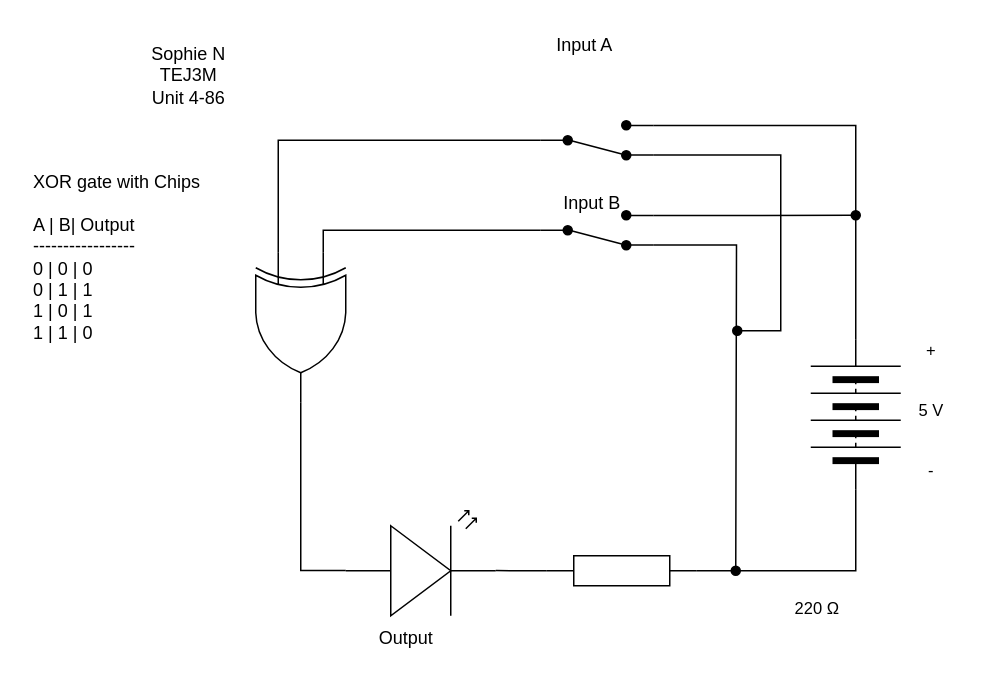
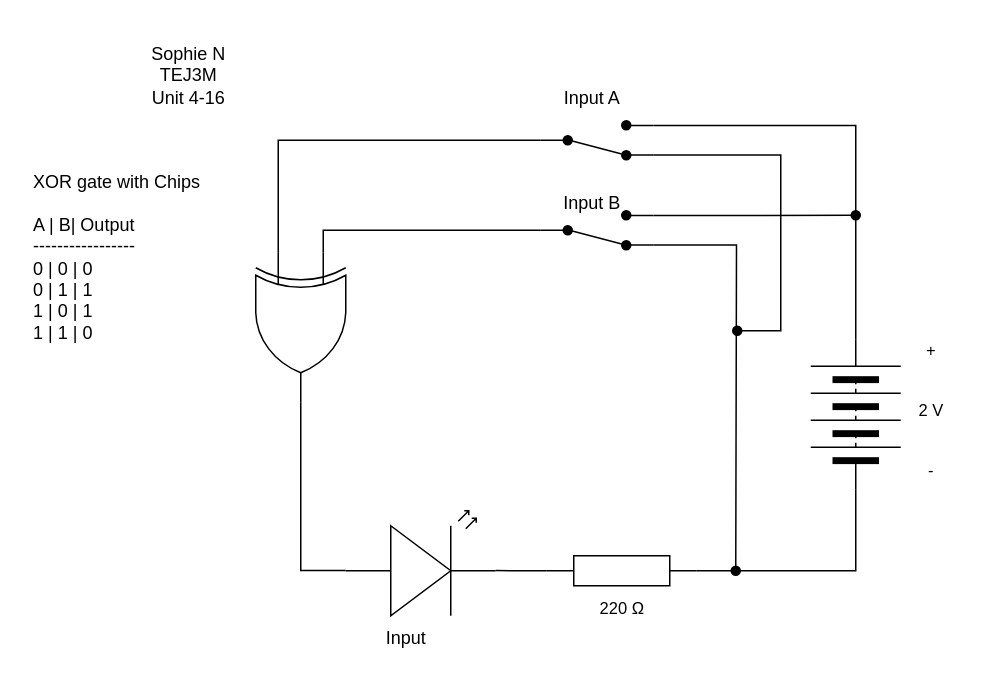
node "Input A": moved (584, 46) -> (592, 98)
node "Sophie N TEJ3M Unit 4-86": label "Sophie N TEJ3M Unit 4-86" -> "Sophie N TEJ3M Unit 4-16"
node "5 V": label "5 V" -> "2 V"
node "220 Ω": moved (817, 608) -> (622, 608)
node "Output": label "Output" -> "Input"
